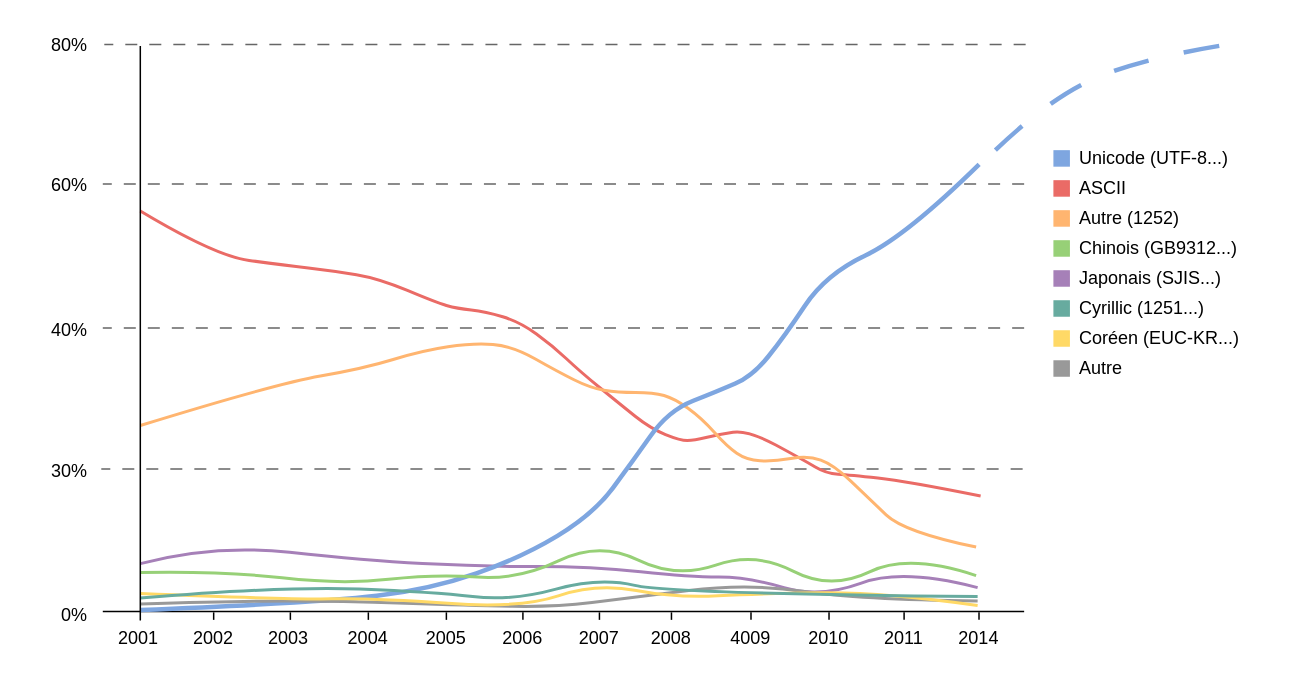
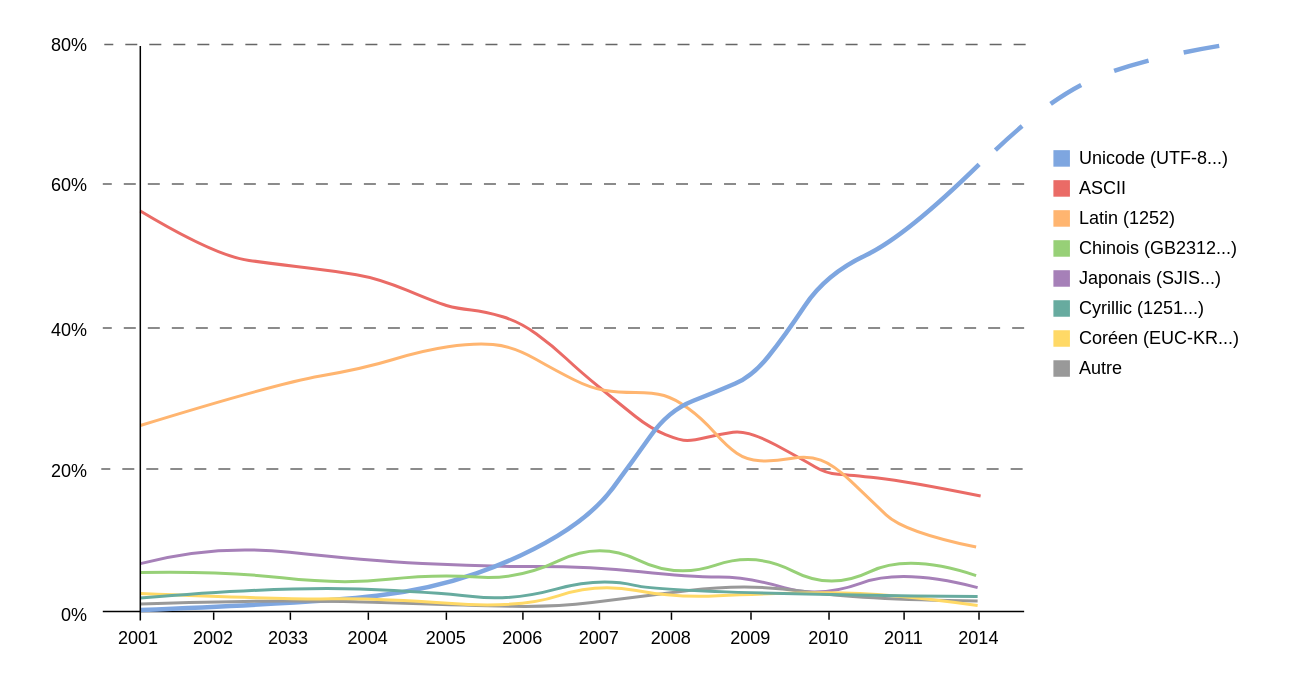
node "Autre (1252)": label "Autre (1252)" -> "Latin (1252)"
node "Chinois (GB9312...)": label "Chinois (GB9312...)" -> "Chinois (GB2312...)"
node "30%": label "30%" -> "20%"
node "2003": label "2003" -> "2033"
node "4009": label "4009" -> "2009"
